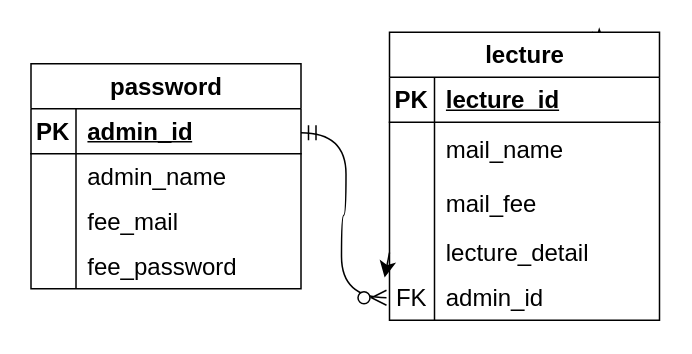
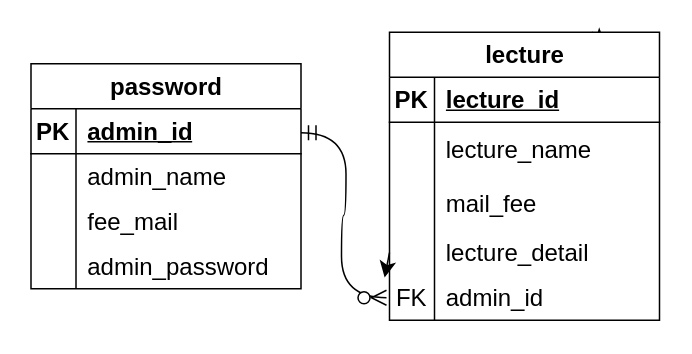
node "mail_name": label "mail_name" -> "lecture_name"
node "fee_password": label "fee_password" -> "admin_password"
